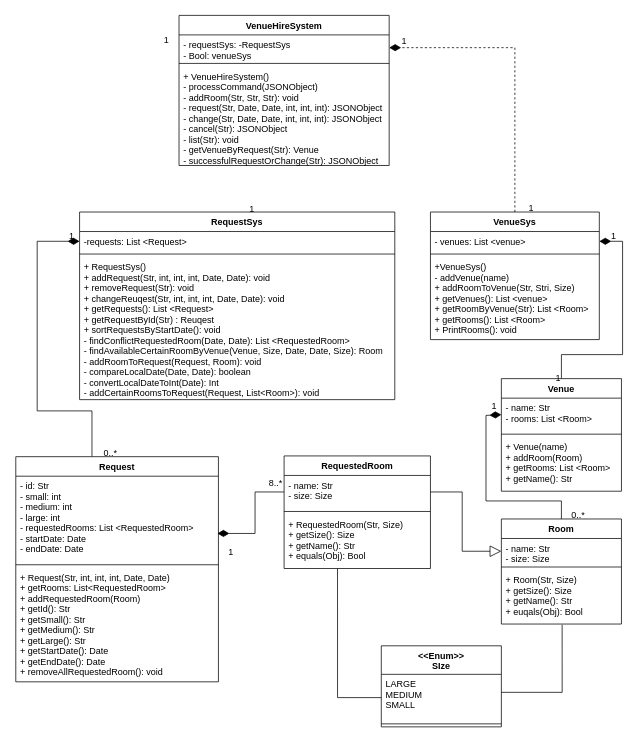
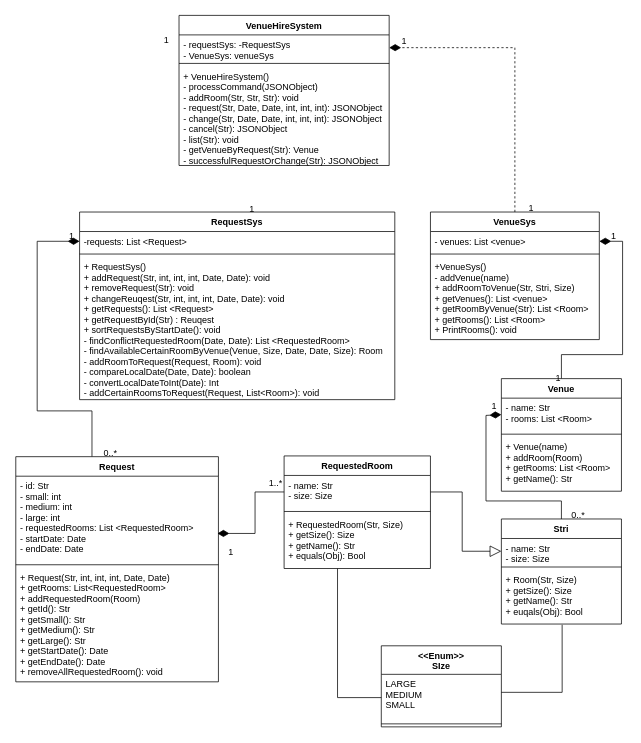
node "- requestSys: -RequestSys - Bool: venueSys": label "- requestSys: -RequestSys - Bool: venueSys" -> "- requestSys: -RequestSys - VenueSys: venueSys"
node "8..*": label "8..*" -> "1..*"
node "Room": label "Room" -> "Stri"
